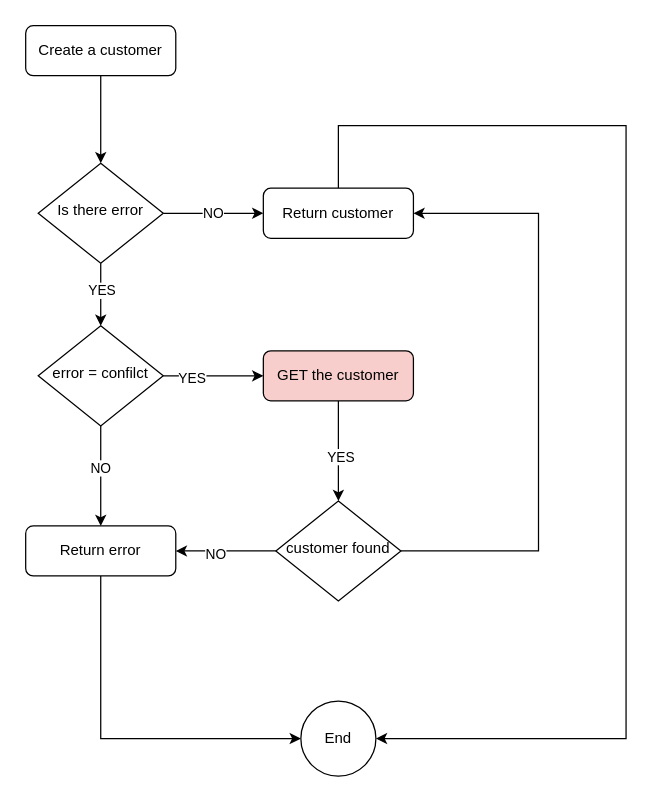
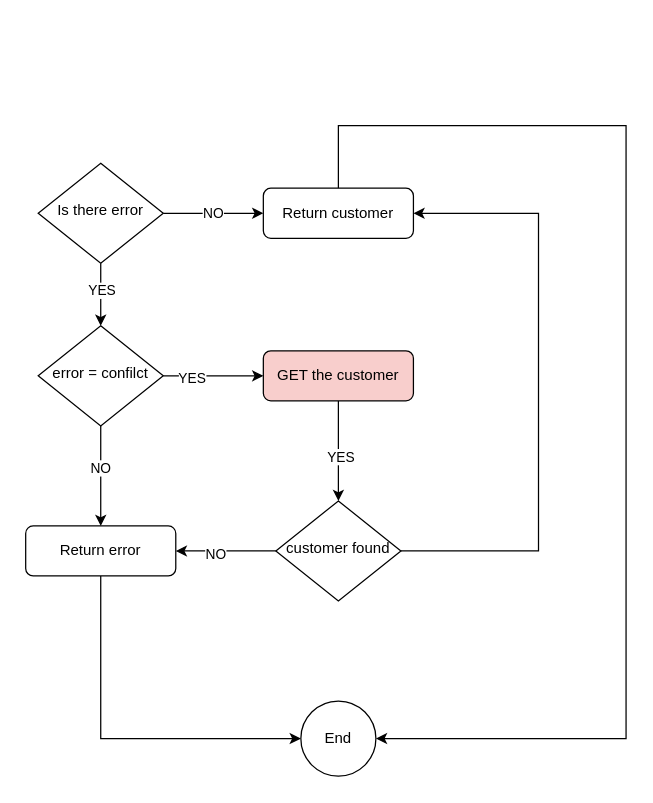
node "Create a customer": removed
edge "Create a customer" -> "Is there error": removed
